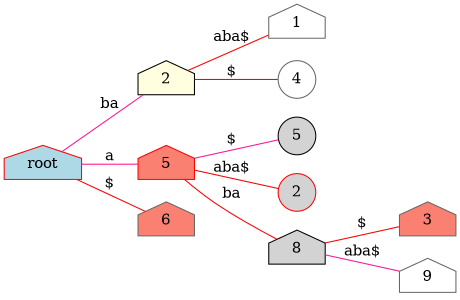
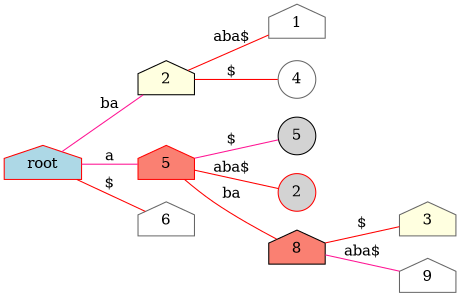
node "6": fillcolor salmon -> white
node "3": fillcolor salmon -> lightyellow
node "8": fillcolor lightgrey -> salmon
